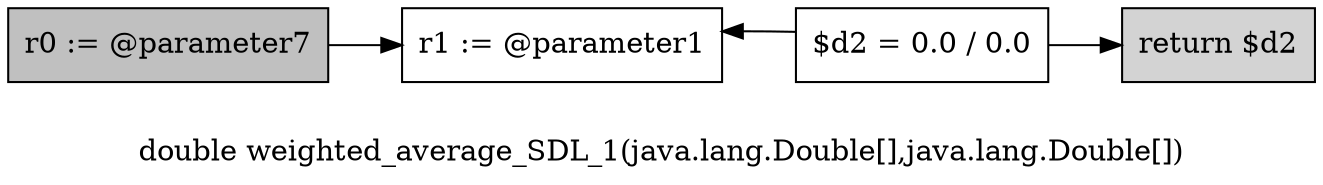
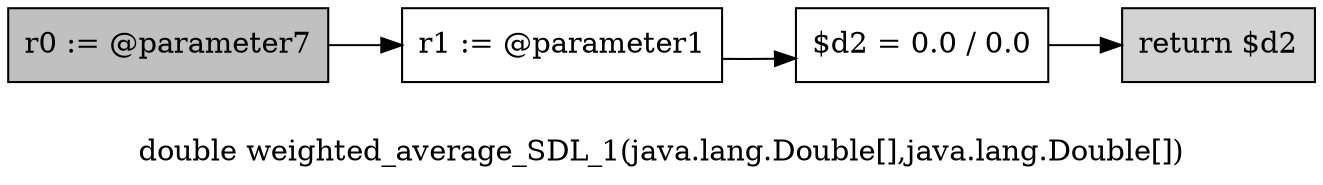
edge "$d2 = 0.0 / 0.0" -> "r1 := @parameter1": reversed
